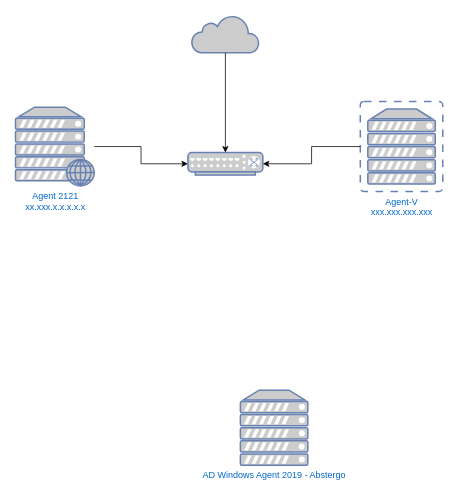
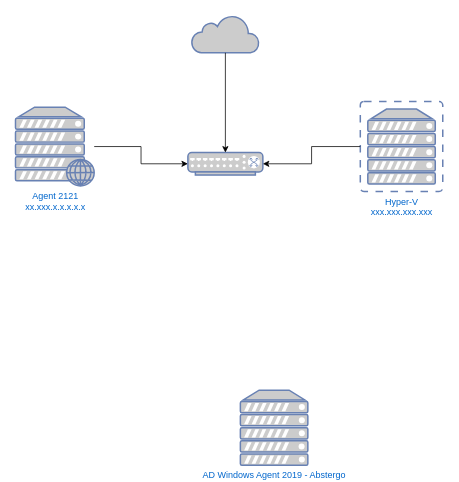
node "Agent-V xxx.xxx.xxx.xxx": label "Agent-V xxx.xxx.xxx.xxx" -> "Hyper-V xxx.xxx.xxx.xxx"
